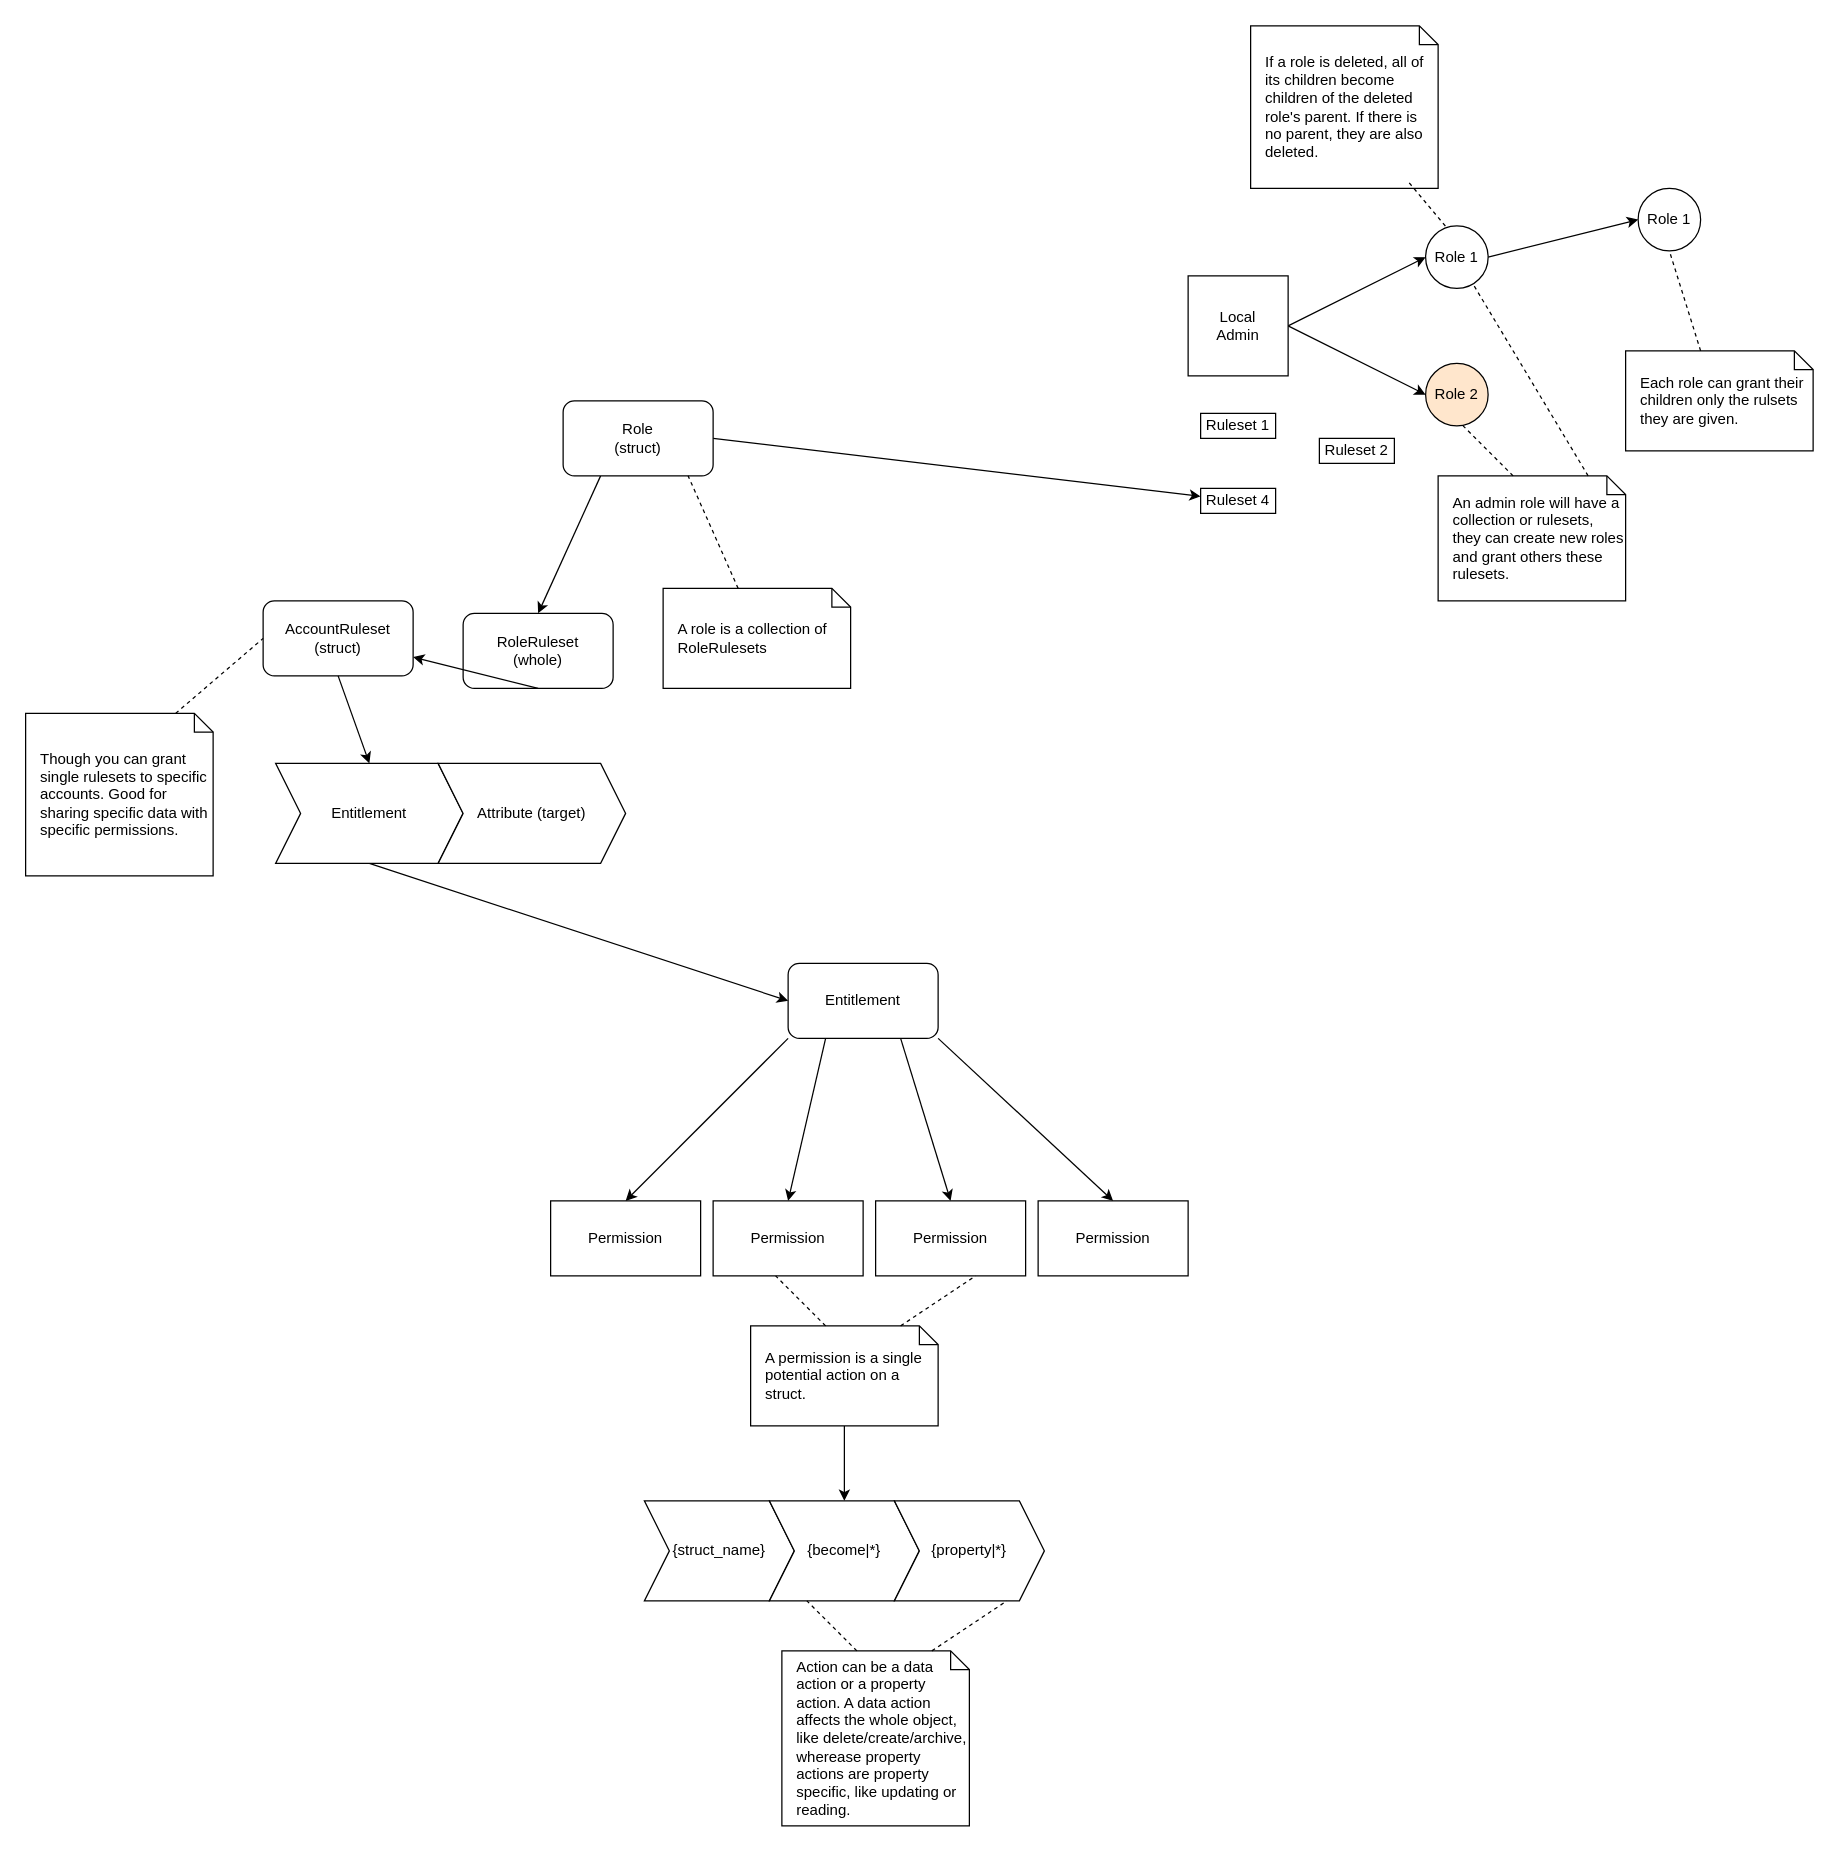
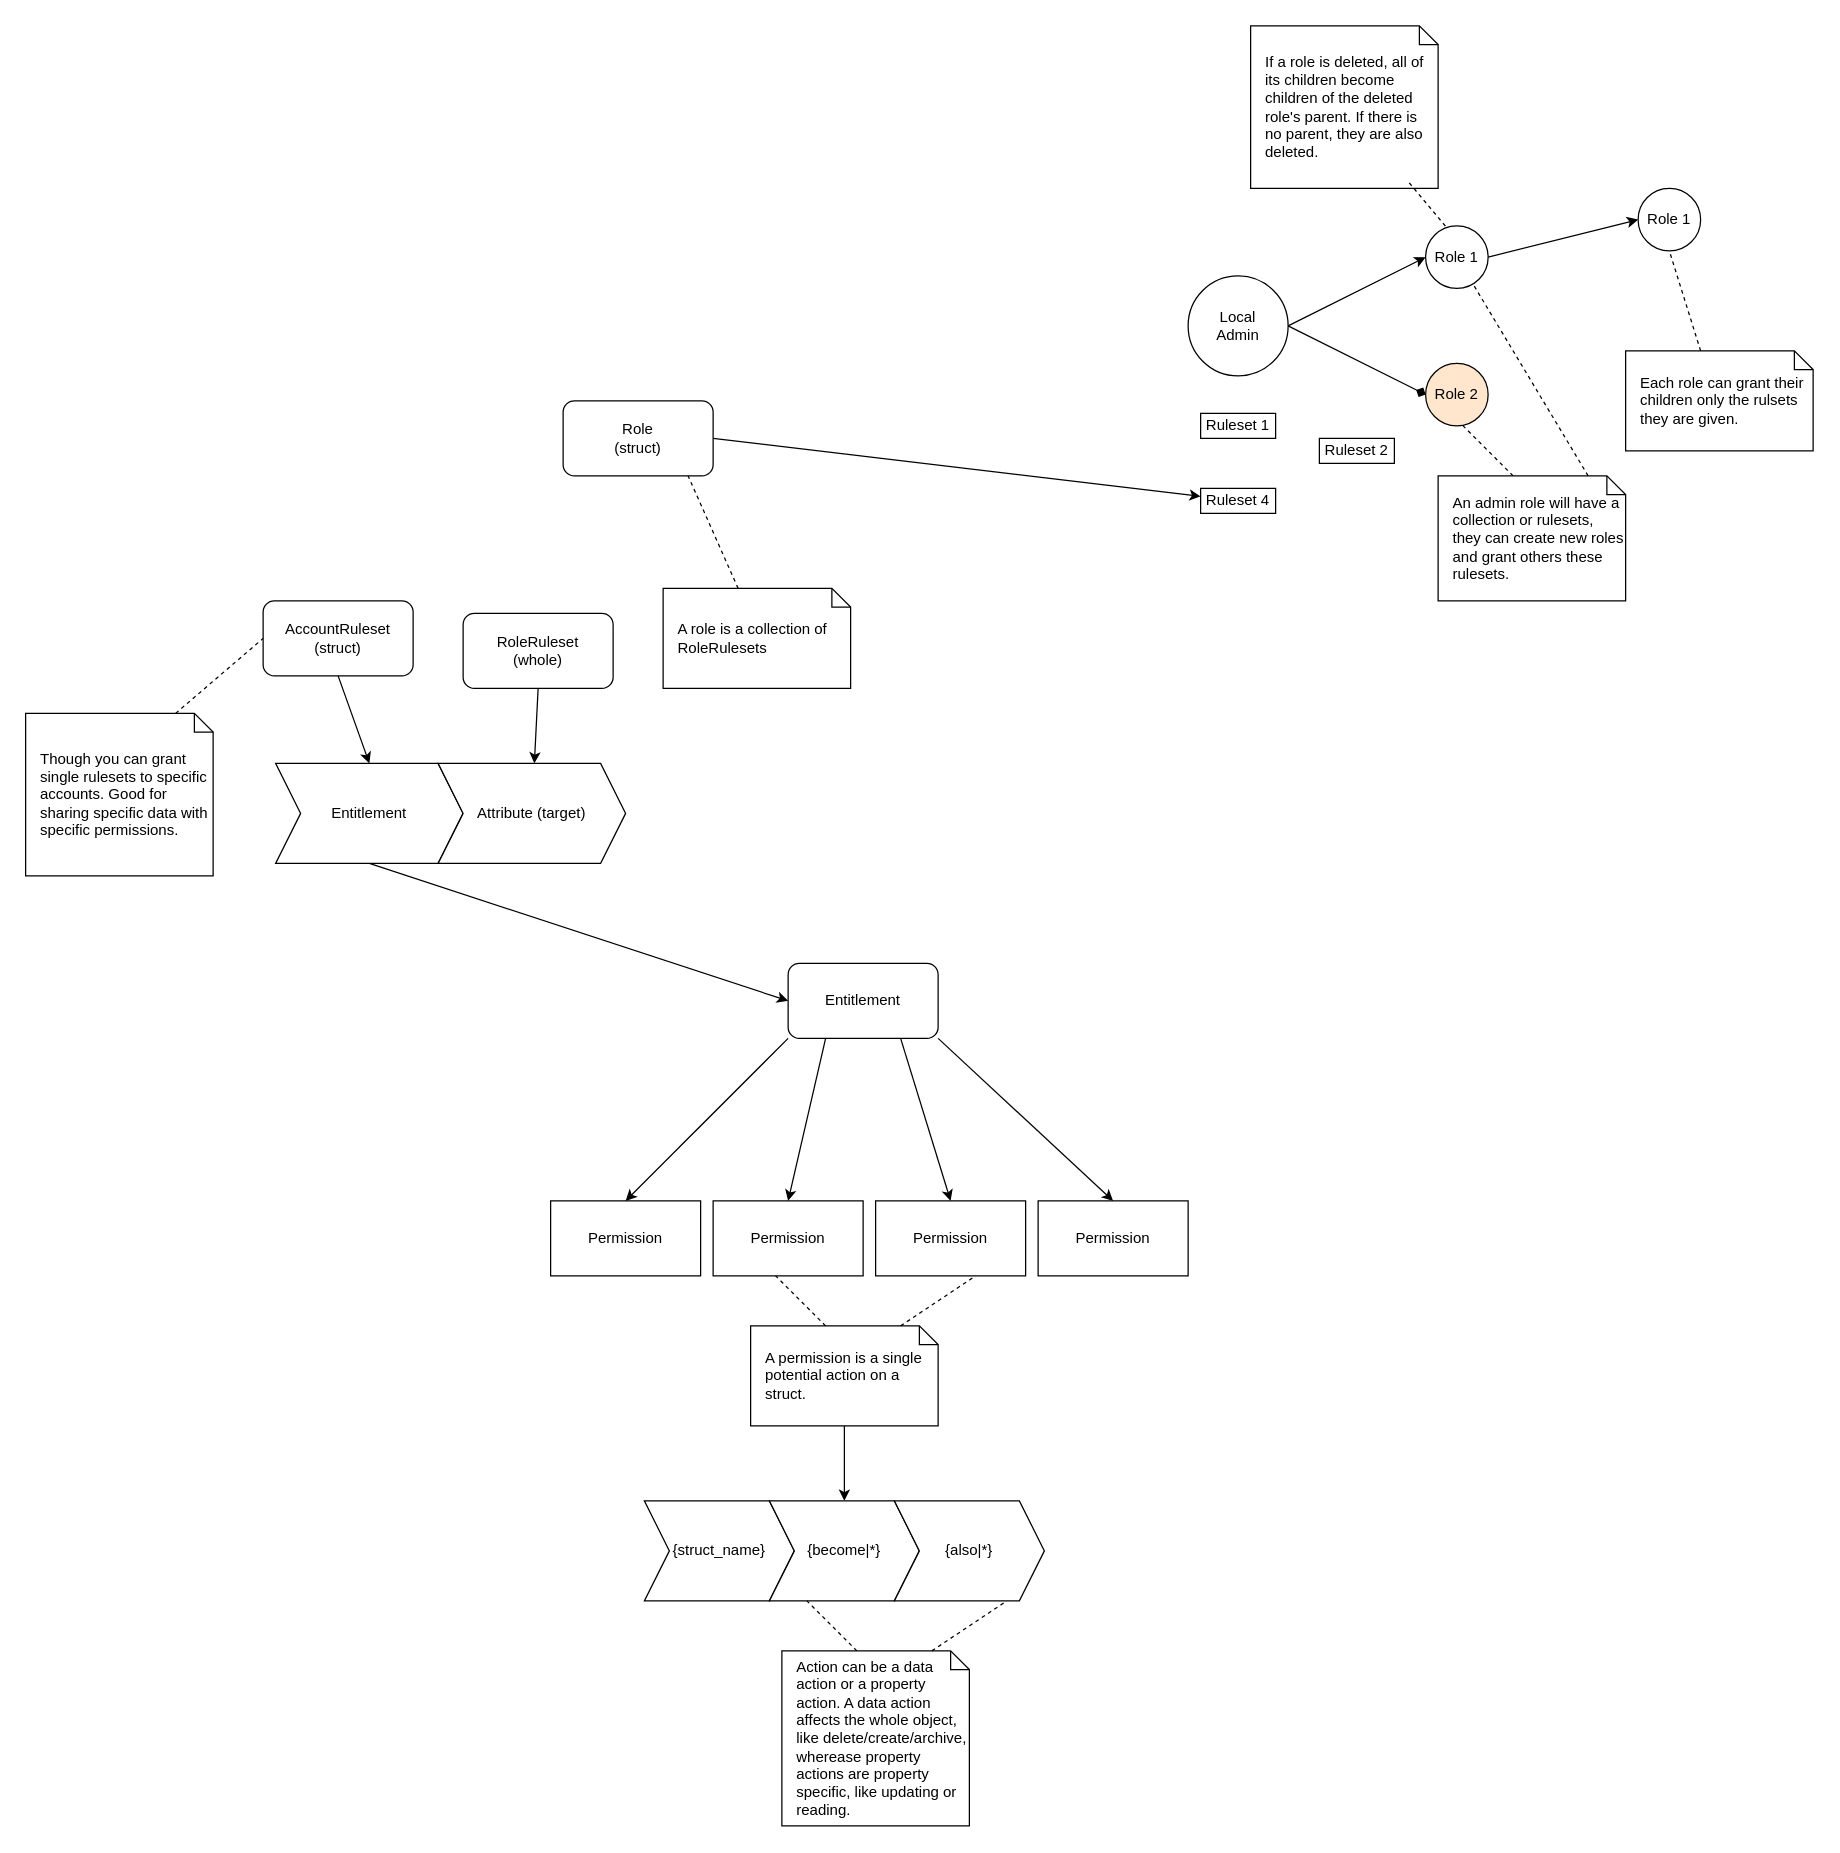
node "Local Admin": shape rectangle -> ellipse
edge "Local Admin" -> "Role 2": arrowhead classic -> diamond
edge "Role (struct)" -> "RoleRuleset (whole)": removed
edge "RoleRuleset (whole)" -> "AccountRuleset (struct)": now "RoleRuleset (whole)" -> "Attribute (target)"
node "{property|*}": label "{property|*}" -> "{also|*}"
